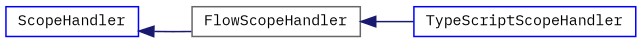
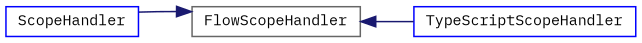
edge "FlowScopeHandler" -> "ScopeHandler": reversed
